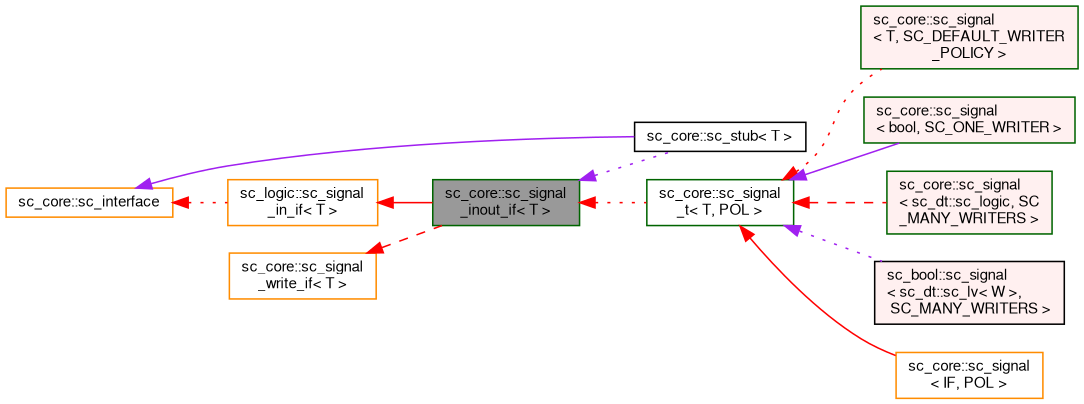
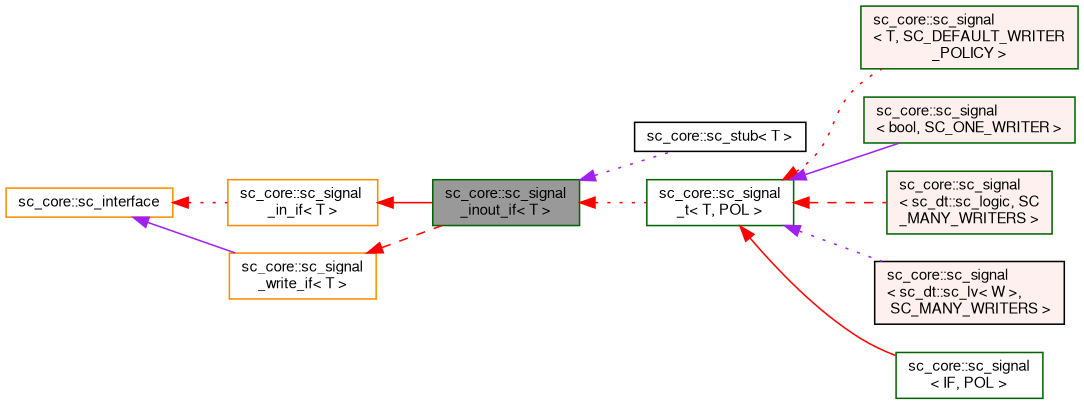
edge "sc_core::sc_stub< T >" -> "sc_core::sc_interface": now "sc_core::sc_signal _write_if< T >" -> "sc_core::sc_interface"
node "sc_logic::sc_signal _in_if< T >": label "sc_logic::sc_signal _in_if< T >" -> "sc_core::sc_signal _in_if< T >"
node "sc_bool::sc_signal < sc_dt::sc_lv< W >, SC_MANY_WRITERS >": label "sc_bool::sc_signal < sc_dt::sc_lv< W >, SC_MANY_WRITERS >" -> "sc_core::sc_signal < sc_dt::sc_lv< W >, SC_MANY_WRITERS >"
node "sc_core::sc_signal < IF, POL >": color darkorange -> darkgreen
